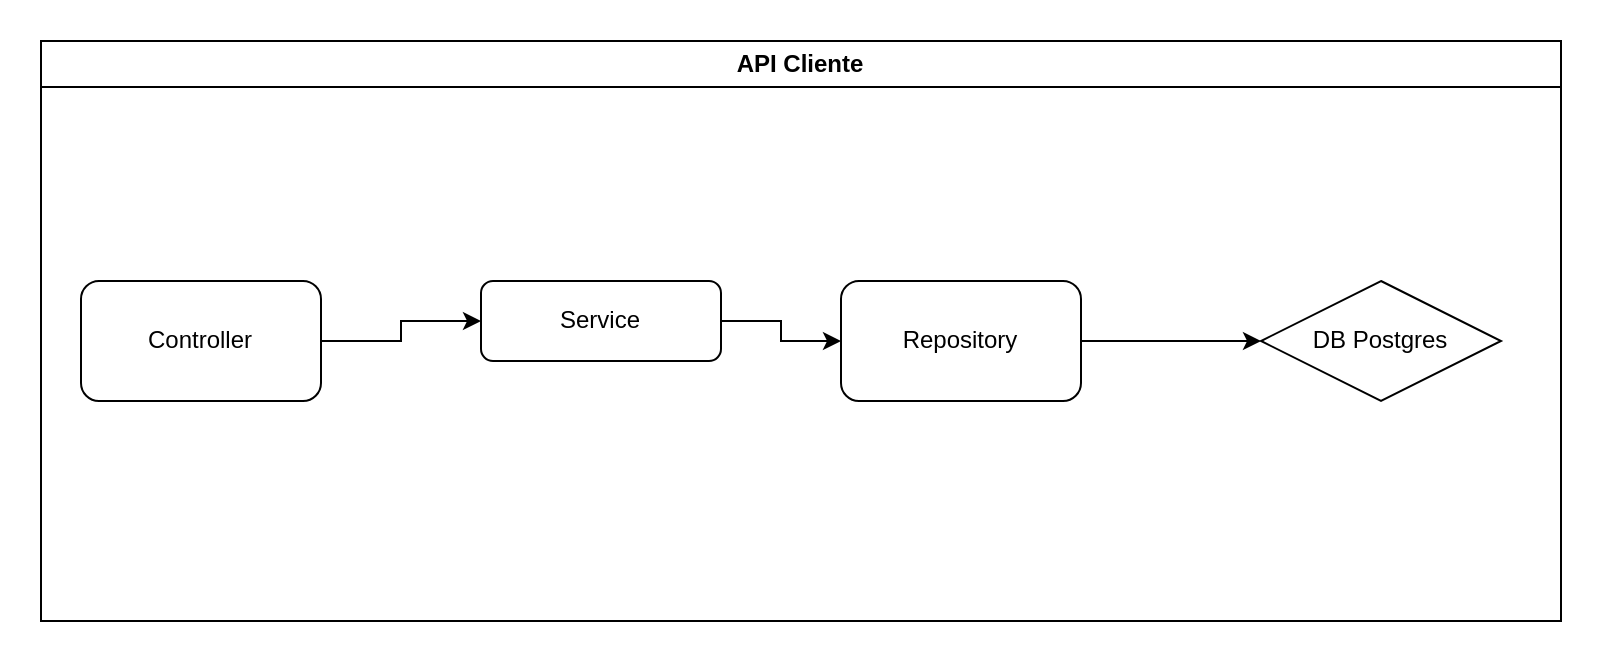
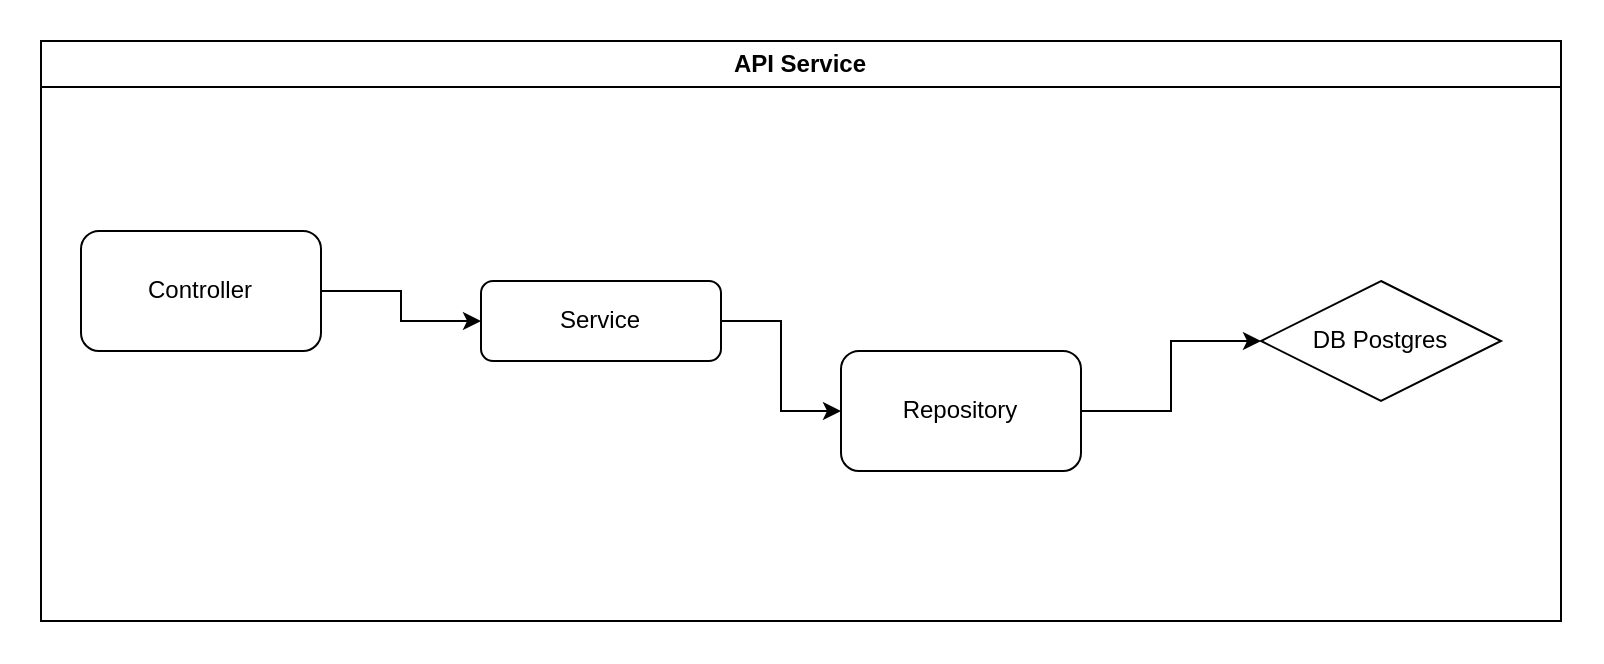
node "API Cliente": label "API Cliente" -> "API Service"
node "Controller": moved (201, 341) -> (201, 291)
node "Repository": moved (961, 341) -> (961, 411)
